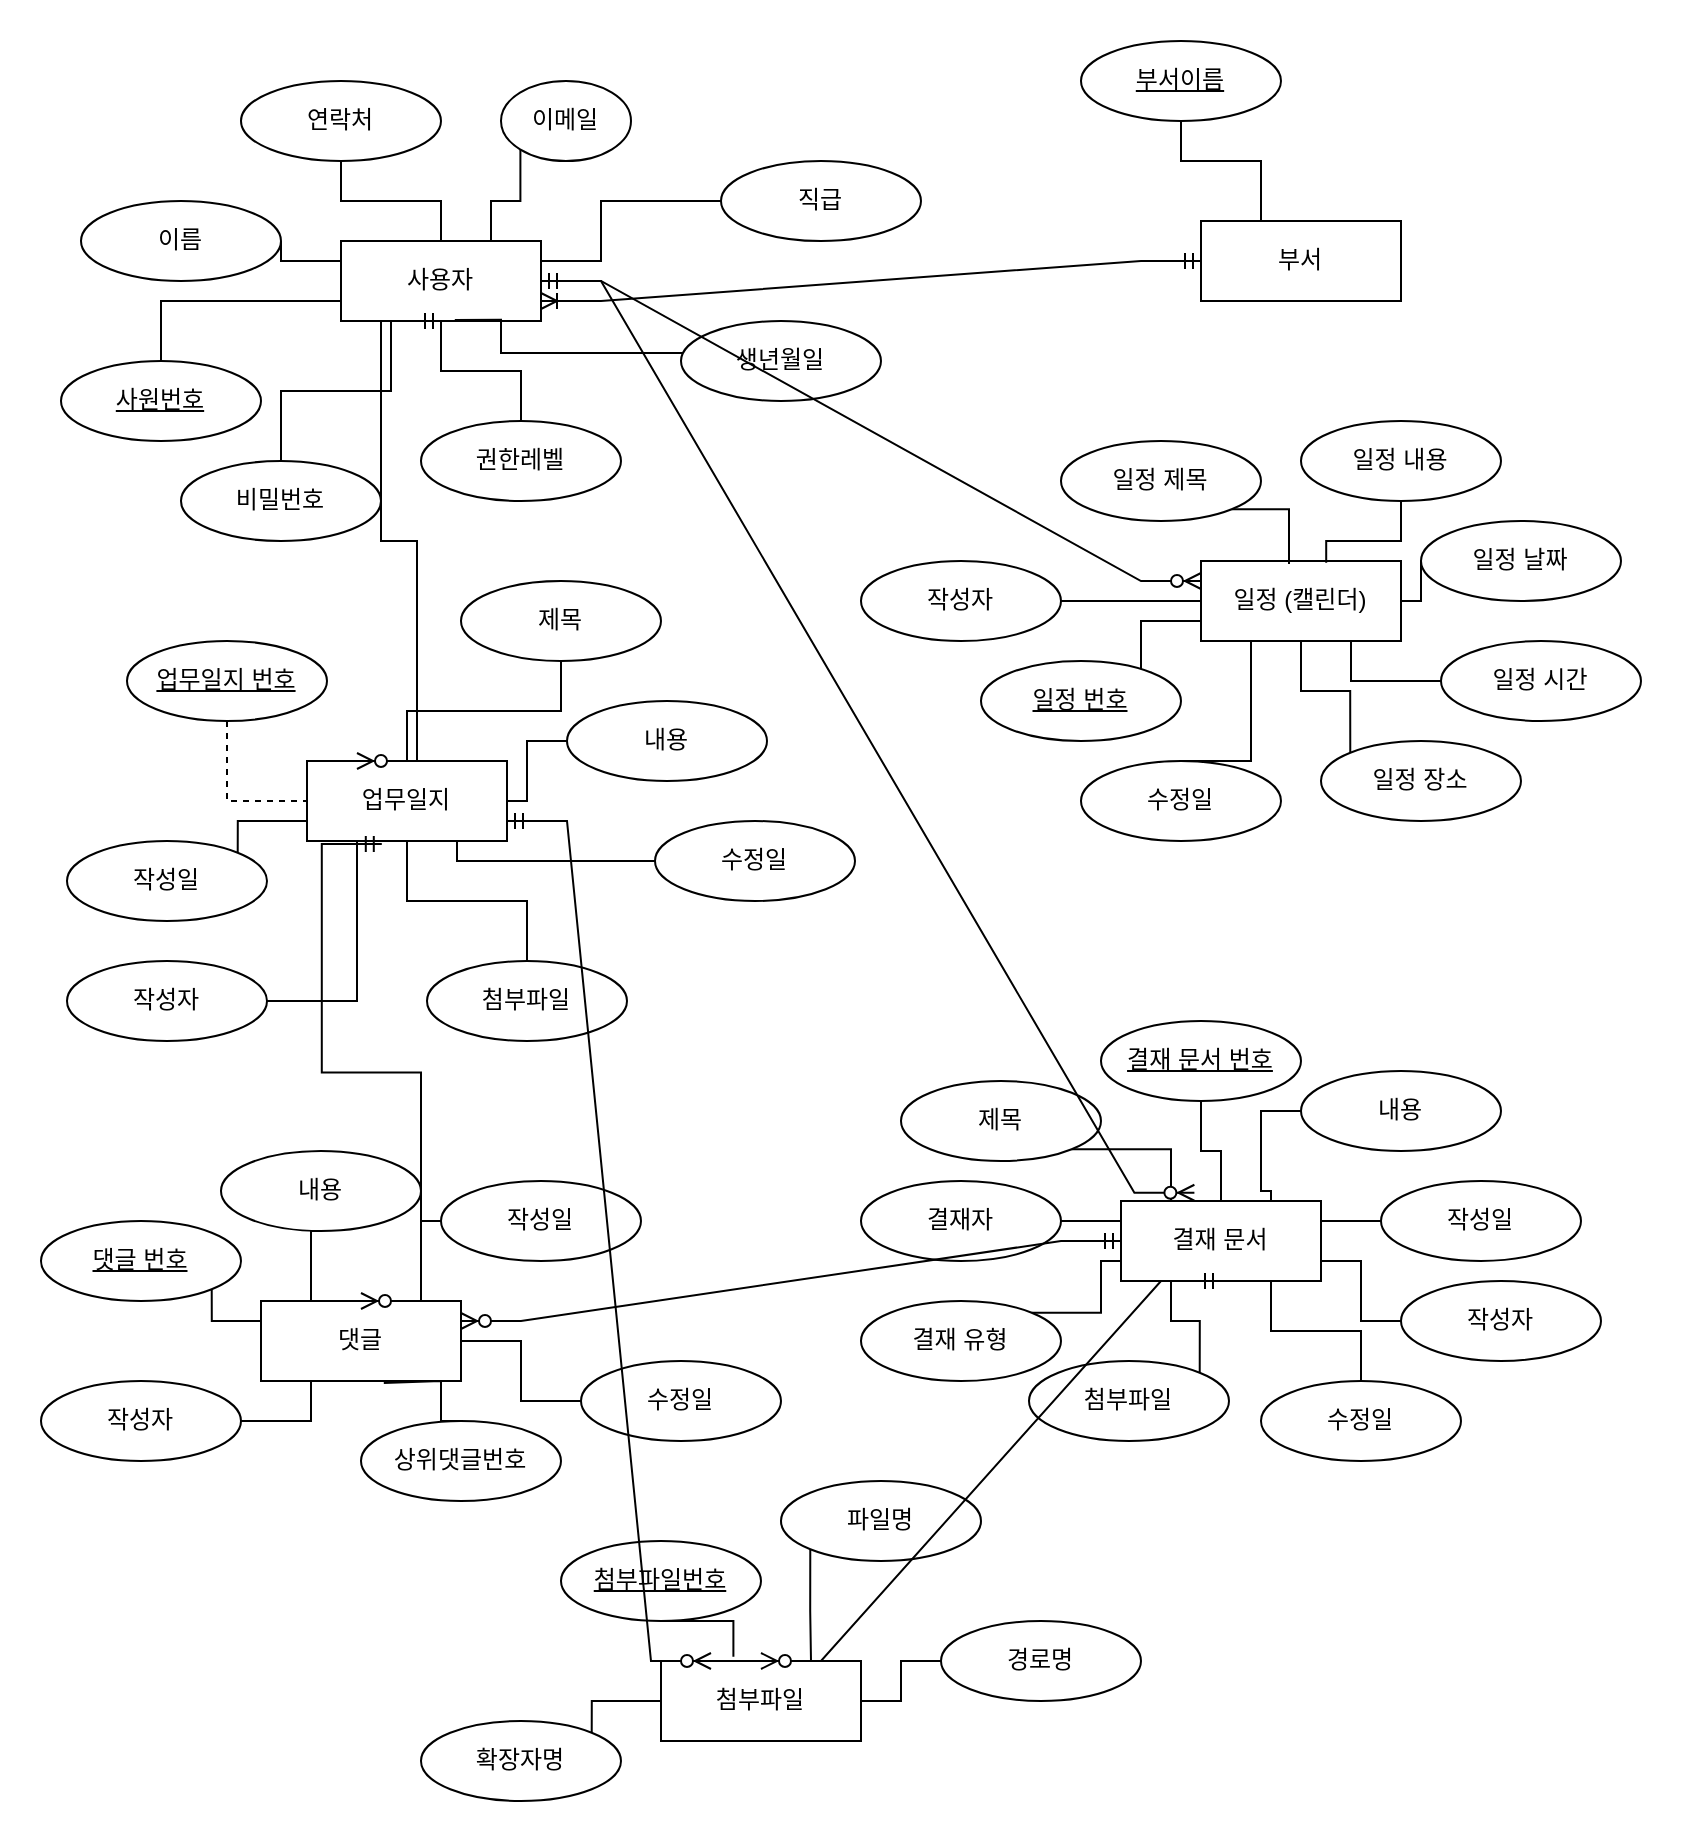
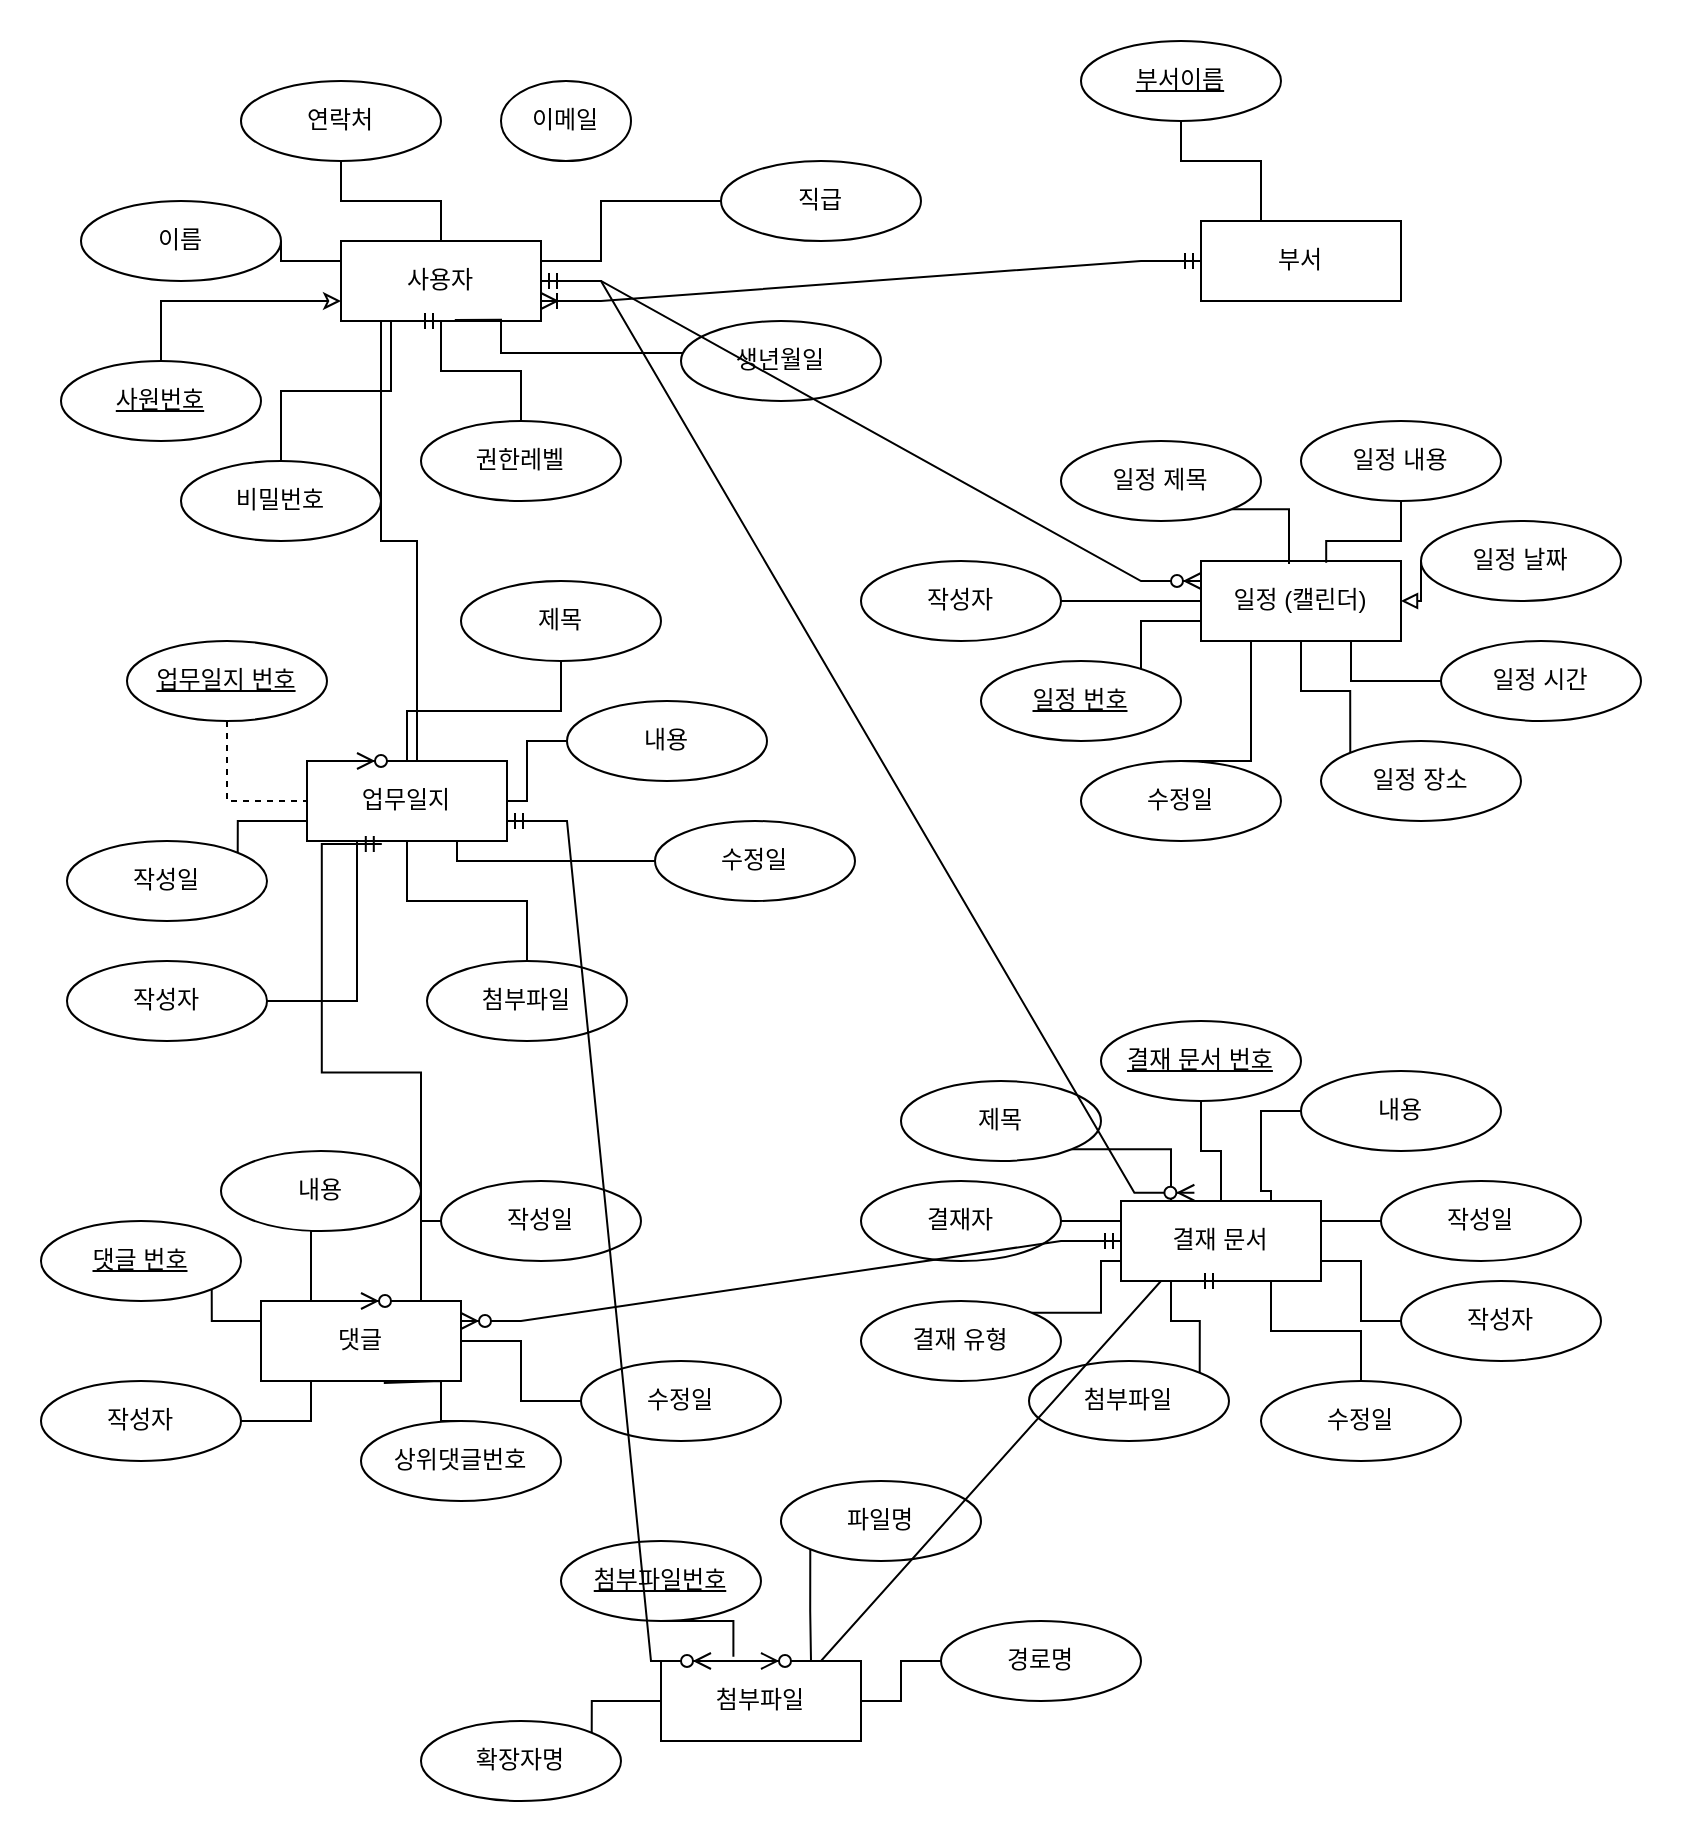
edge "이메일" -- "사용자": removed
edge "사용자" -- "사원번호": arrowhead none -> classic
edge "일정 날짜" -- "일정 (캘린더)": arrowhead none -> block
